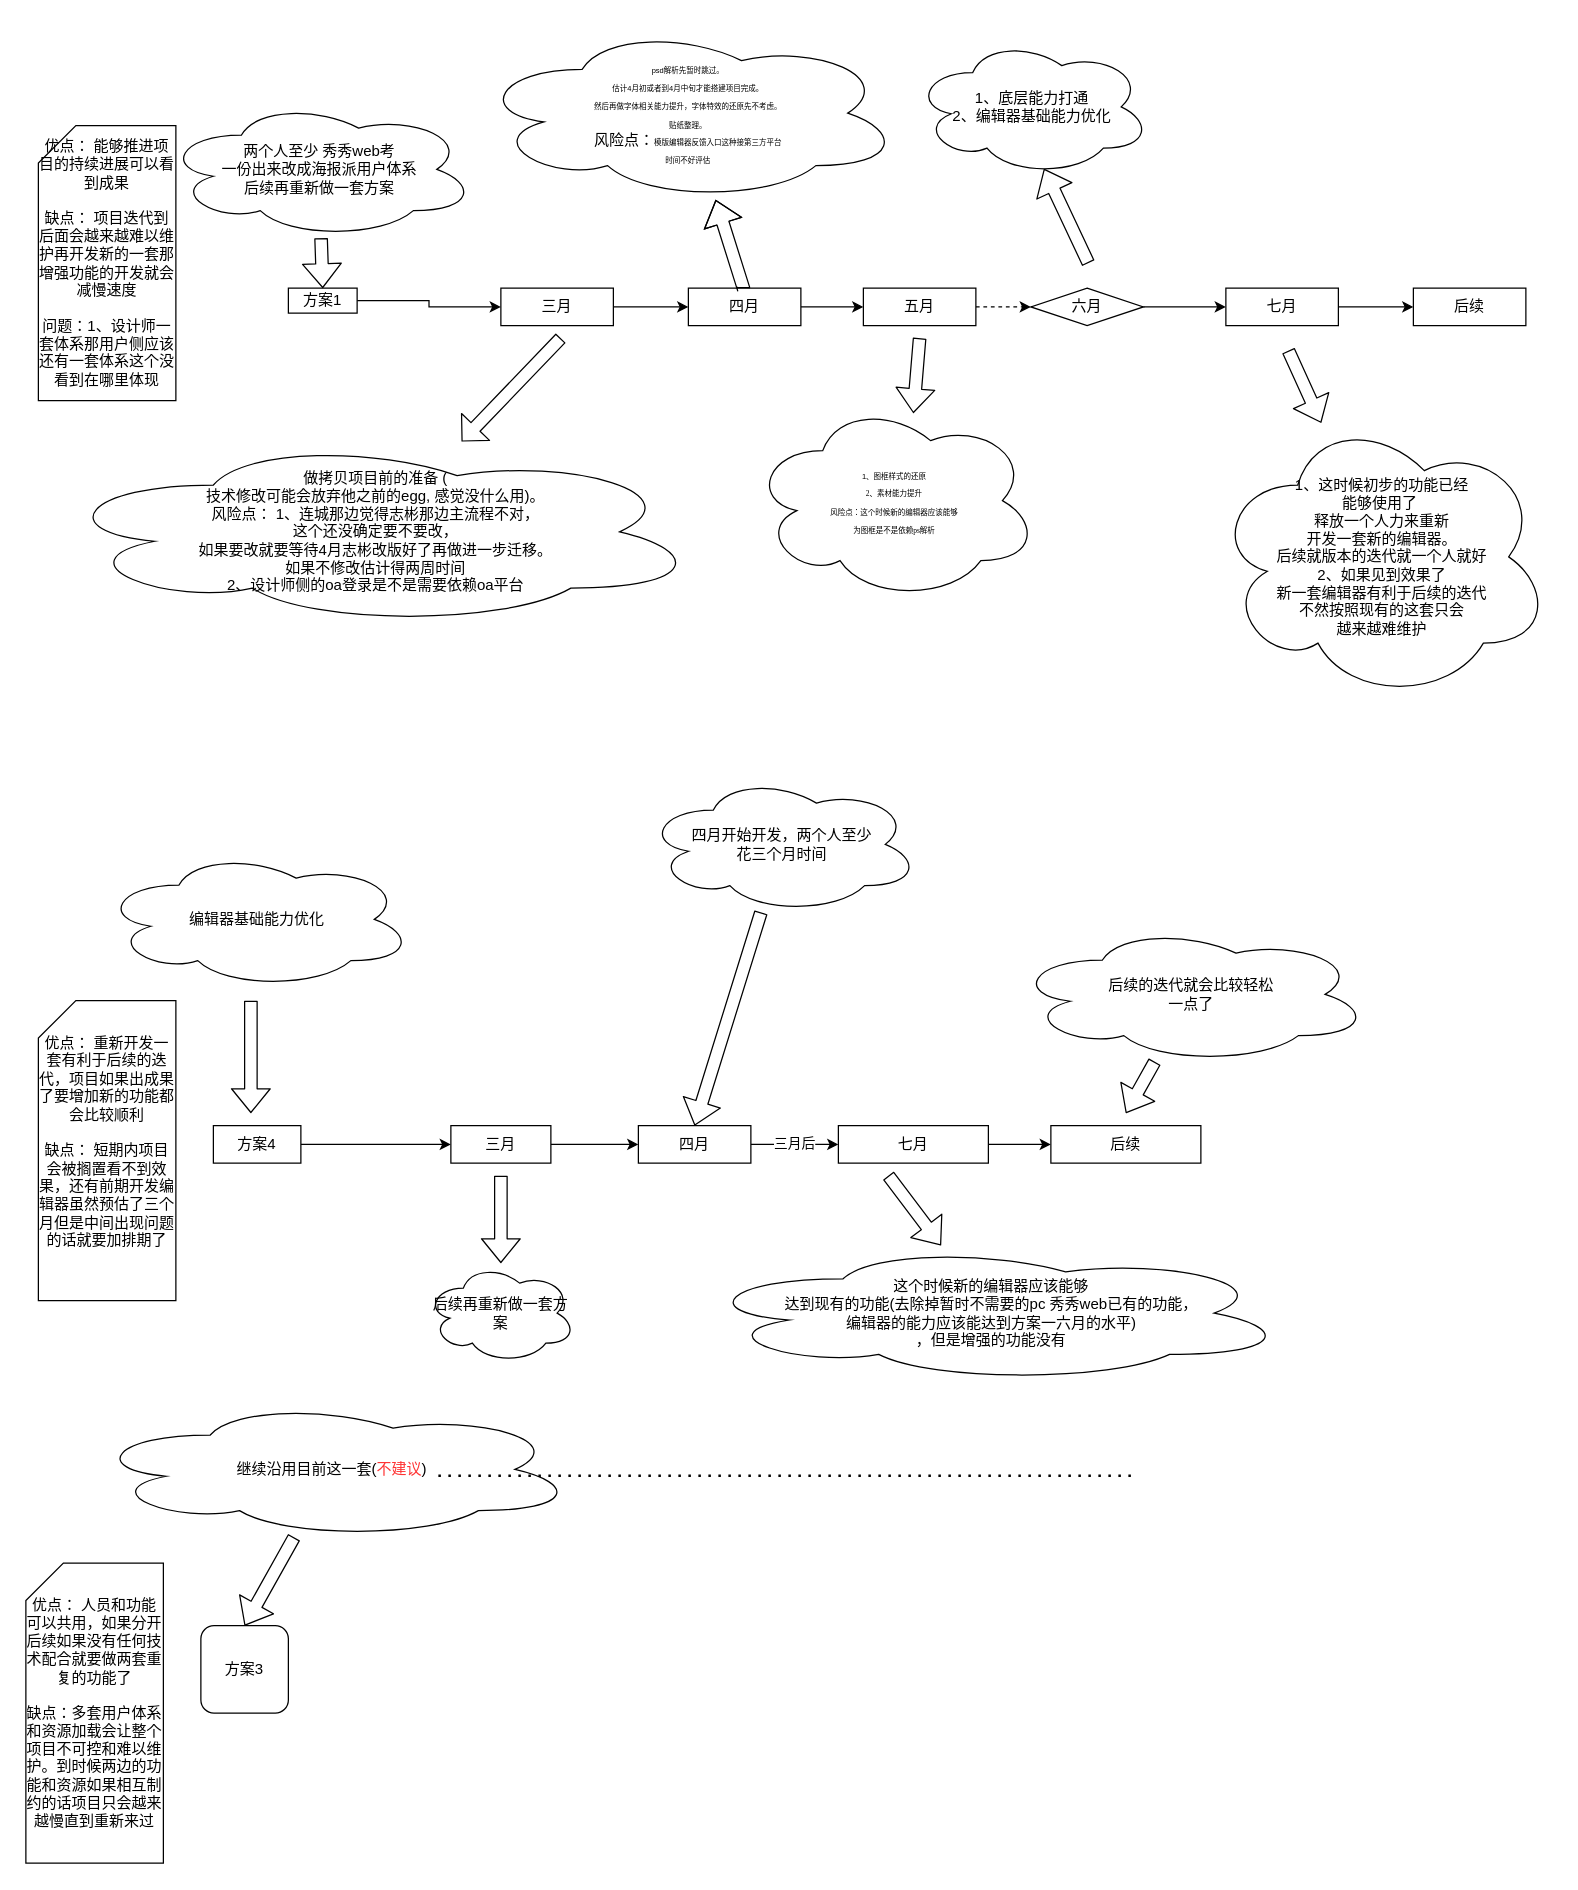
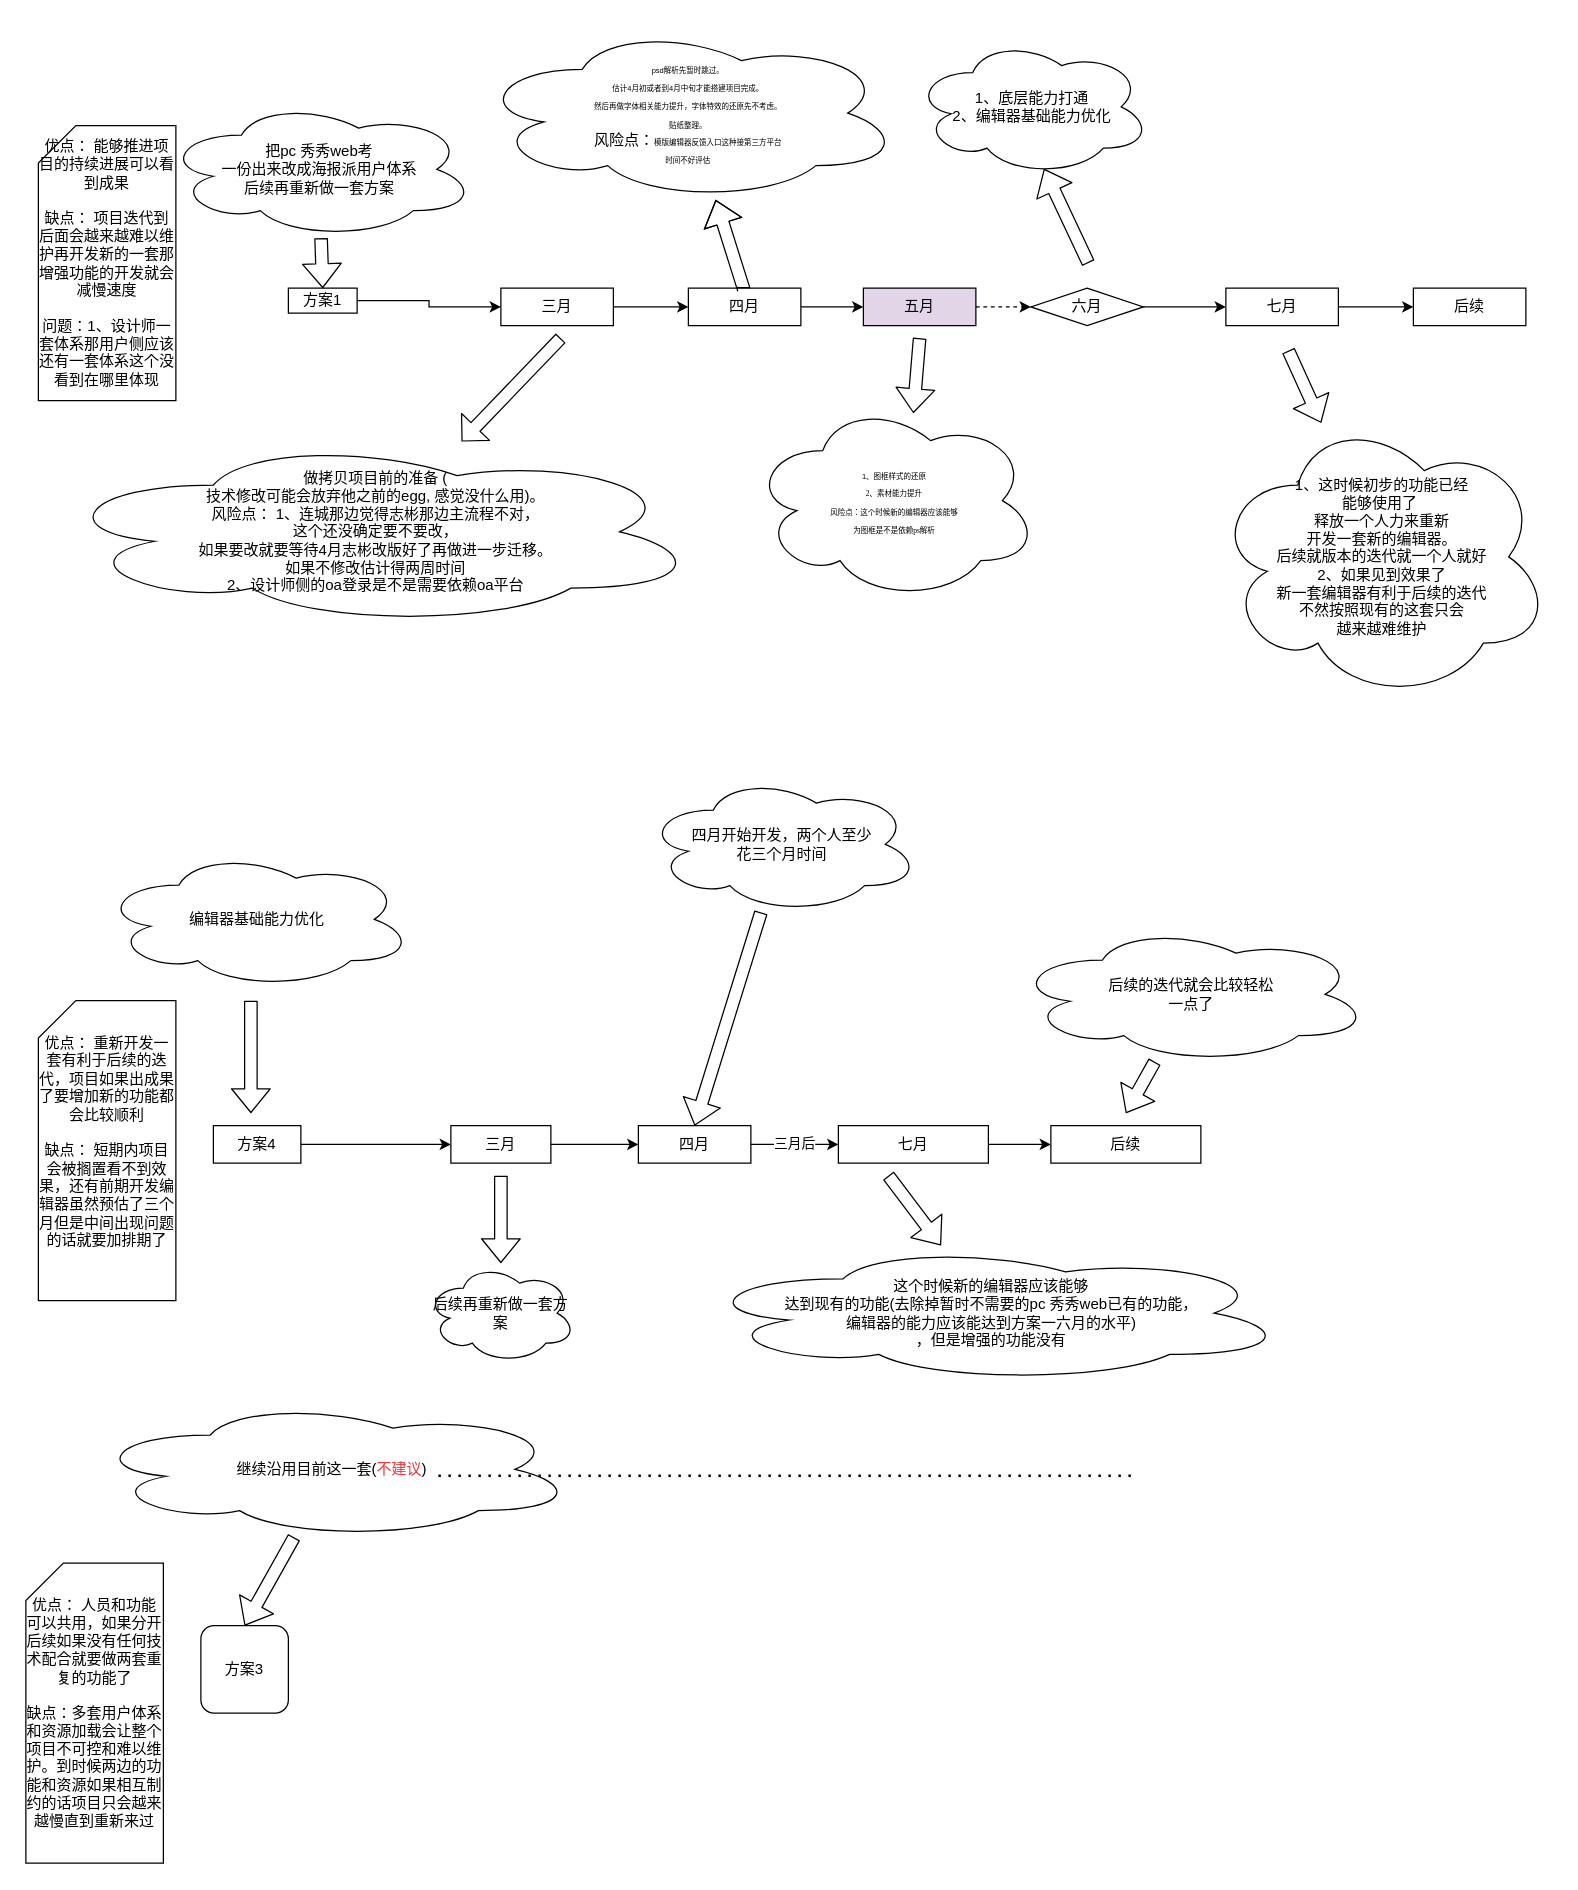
node "两个人至少 秀秀web考 一份出来改成海报派用户体系 后续再重新做一套方案": label "两个人至少 秀秀web考 一份出来改成海报派用户体系 后续再重新做一套方案" -> "把pc 秀秀web考 一份出来改成海报派用户体系 后续再重新做一套方案"
node "五月": fillcolor #ffffff -> #e1d5e7
